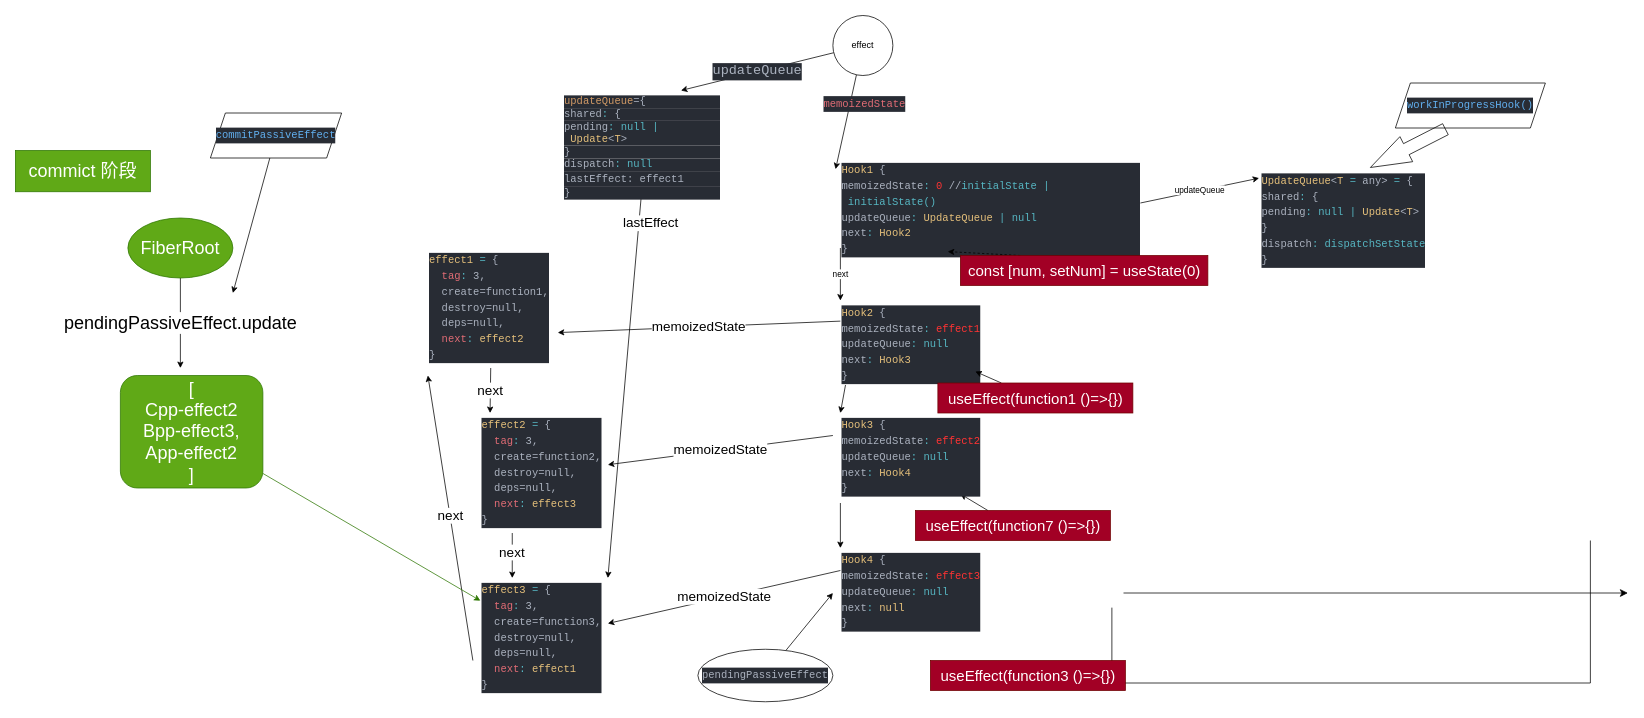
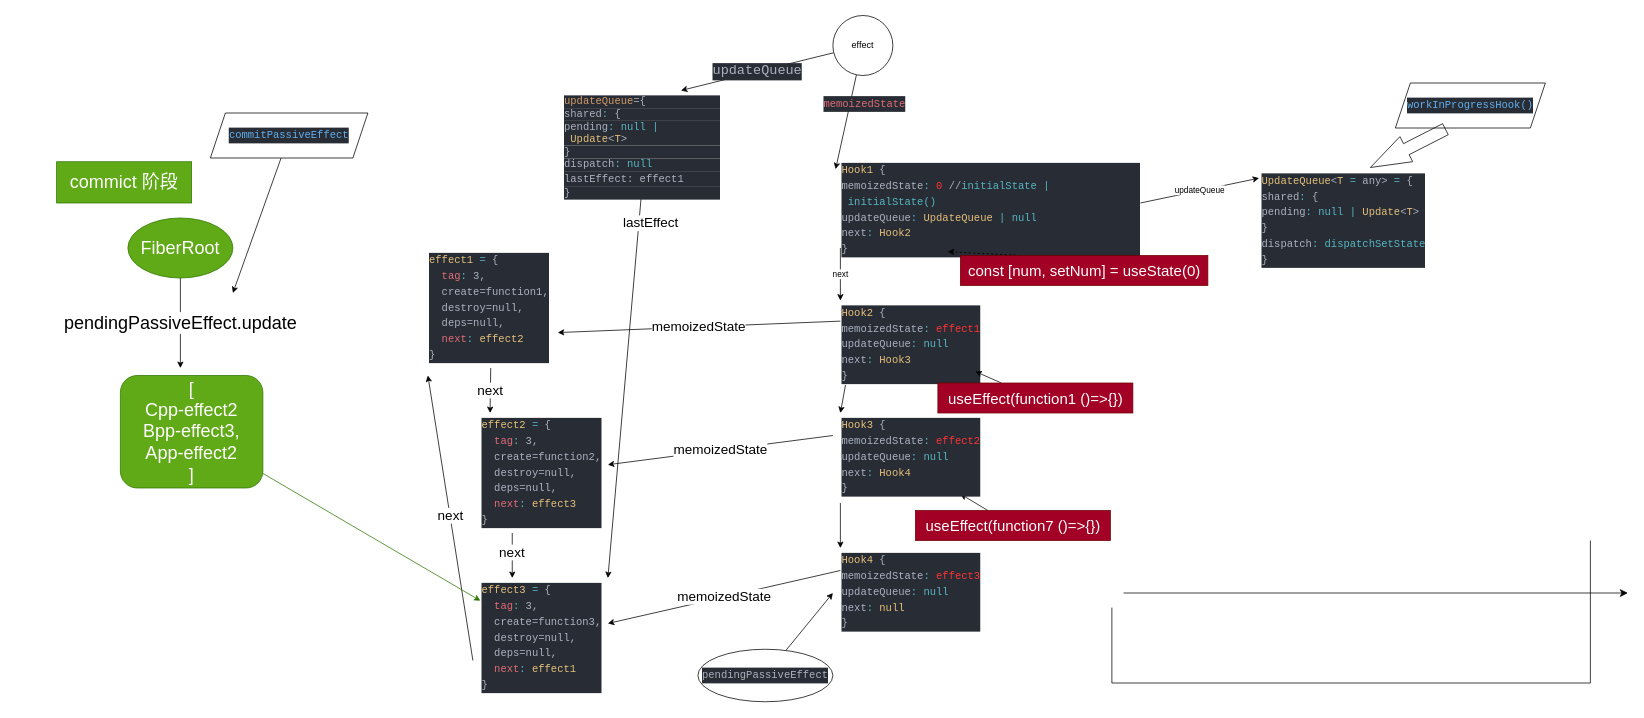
node "commitPassiveEffect": size 131x45 -> 158x45
node "commict 阶段": moved (83, 171) -> (124, 182)
node "useEffect(function3 ()=>{})": removed
